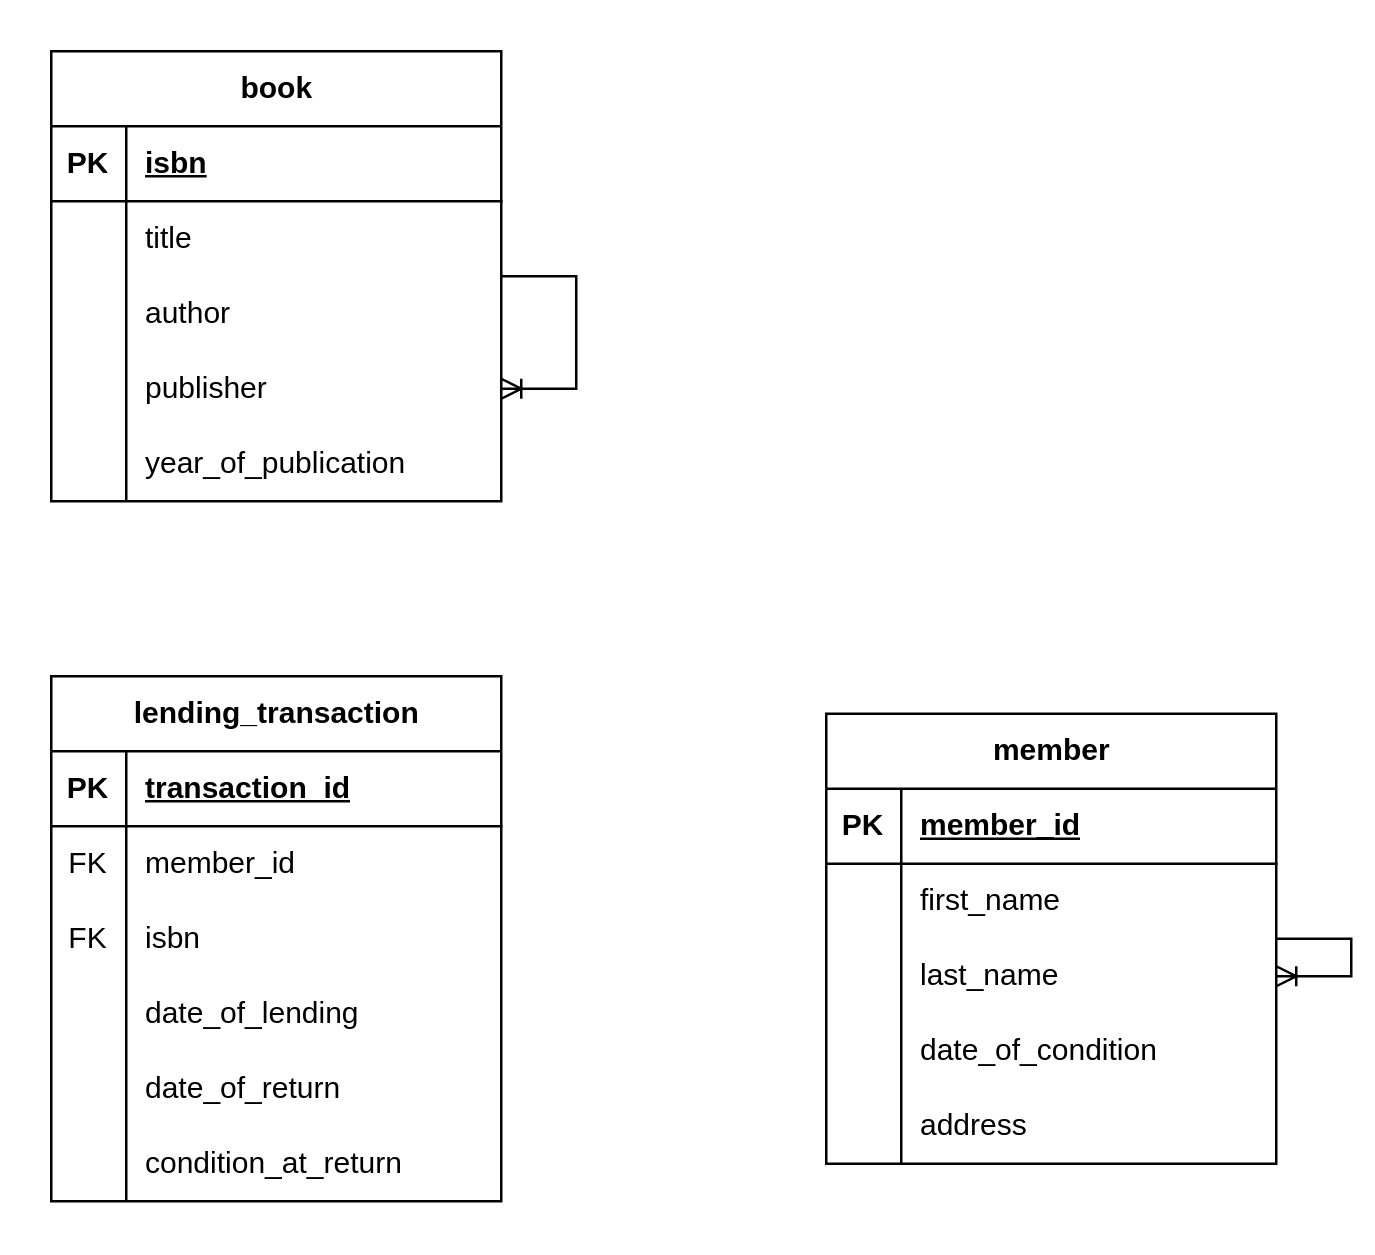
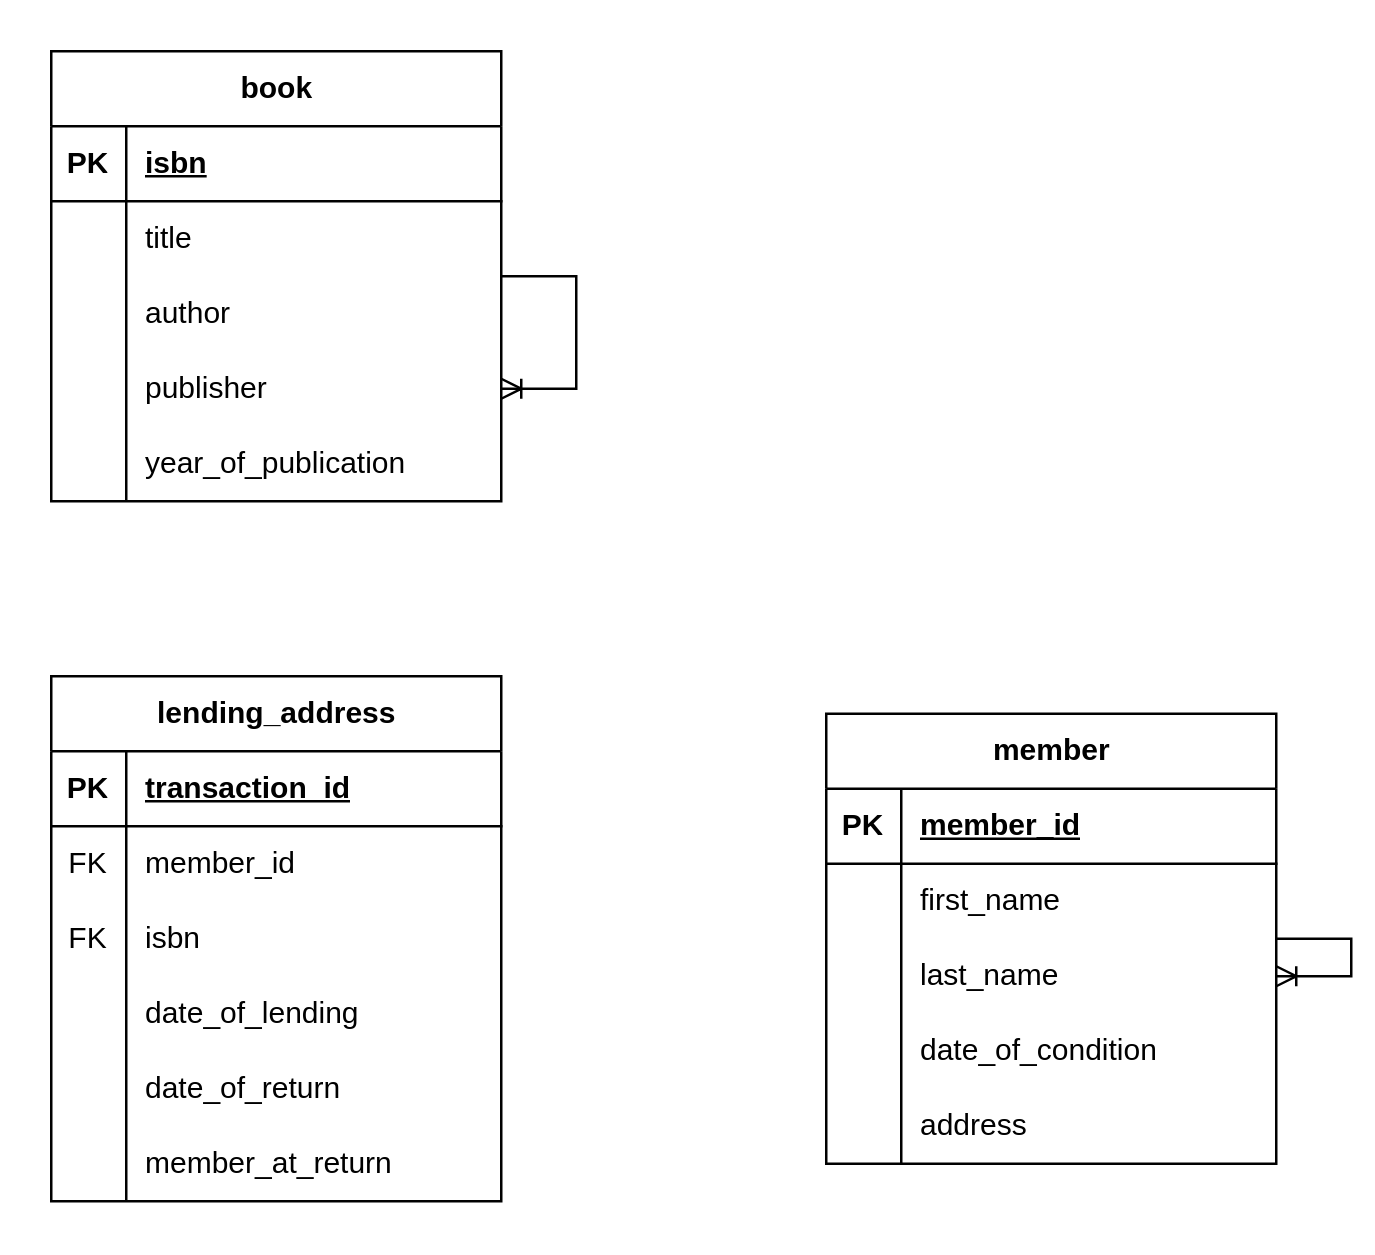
node "lending_transaction": label "lending_transaction" -> "lending_address"
node "condition_at_return": label "condition_at_return" -> "member_at_return"
